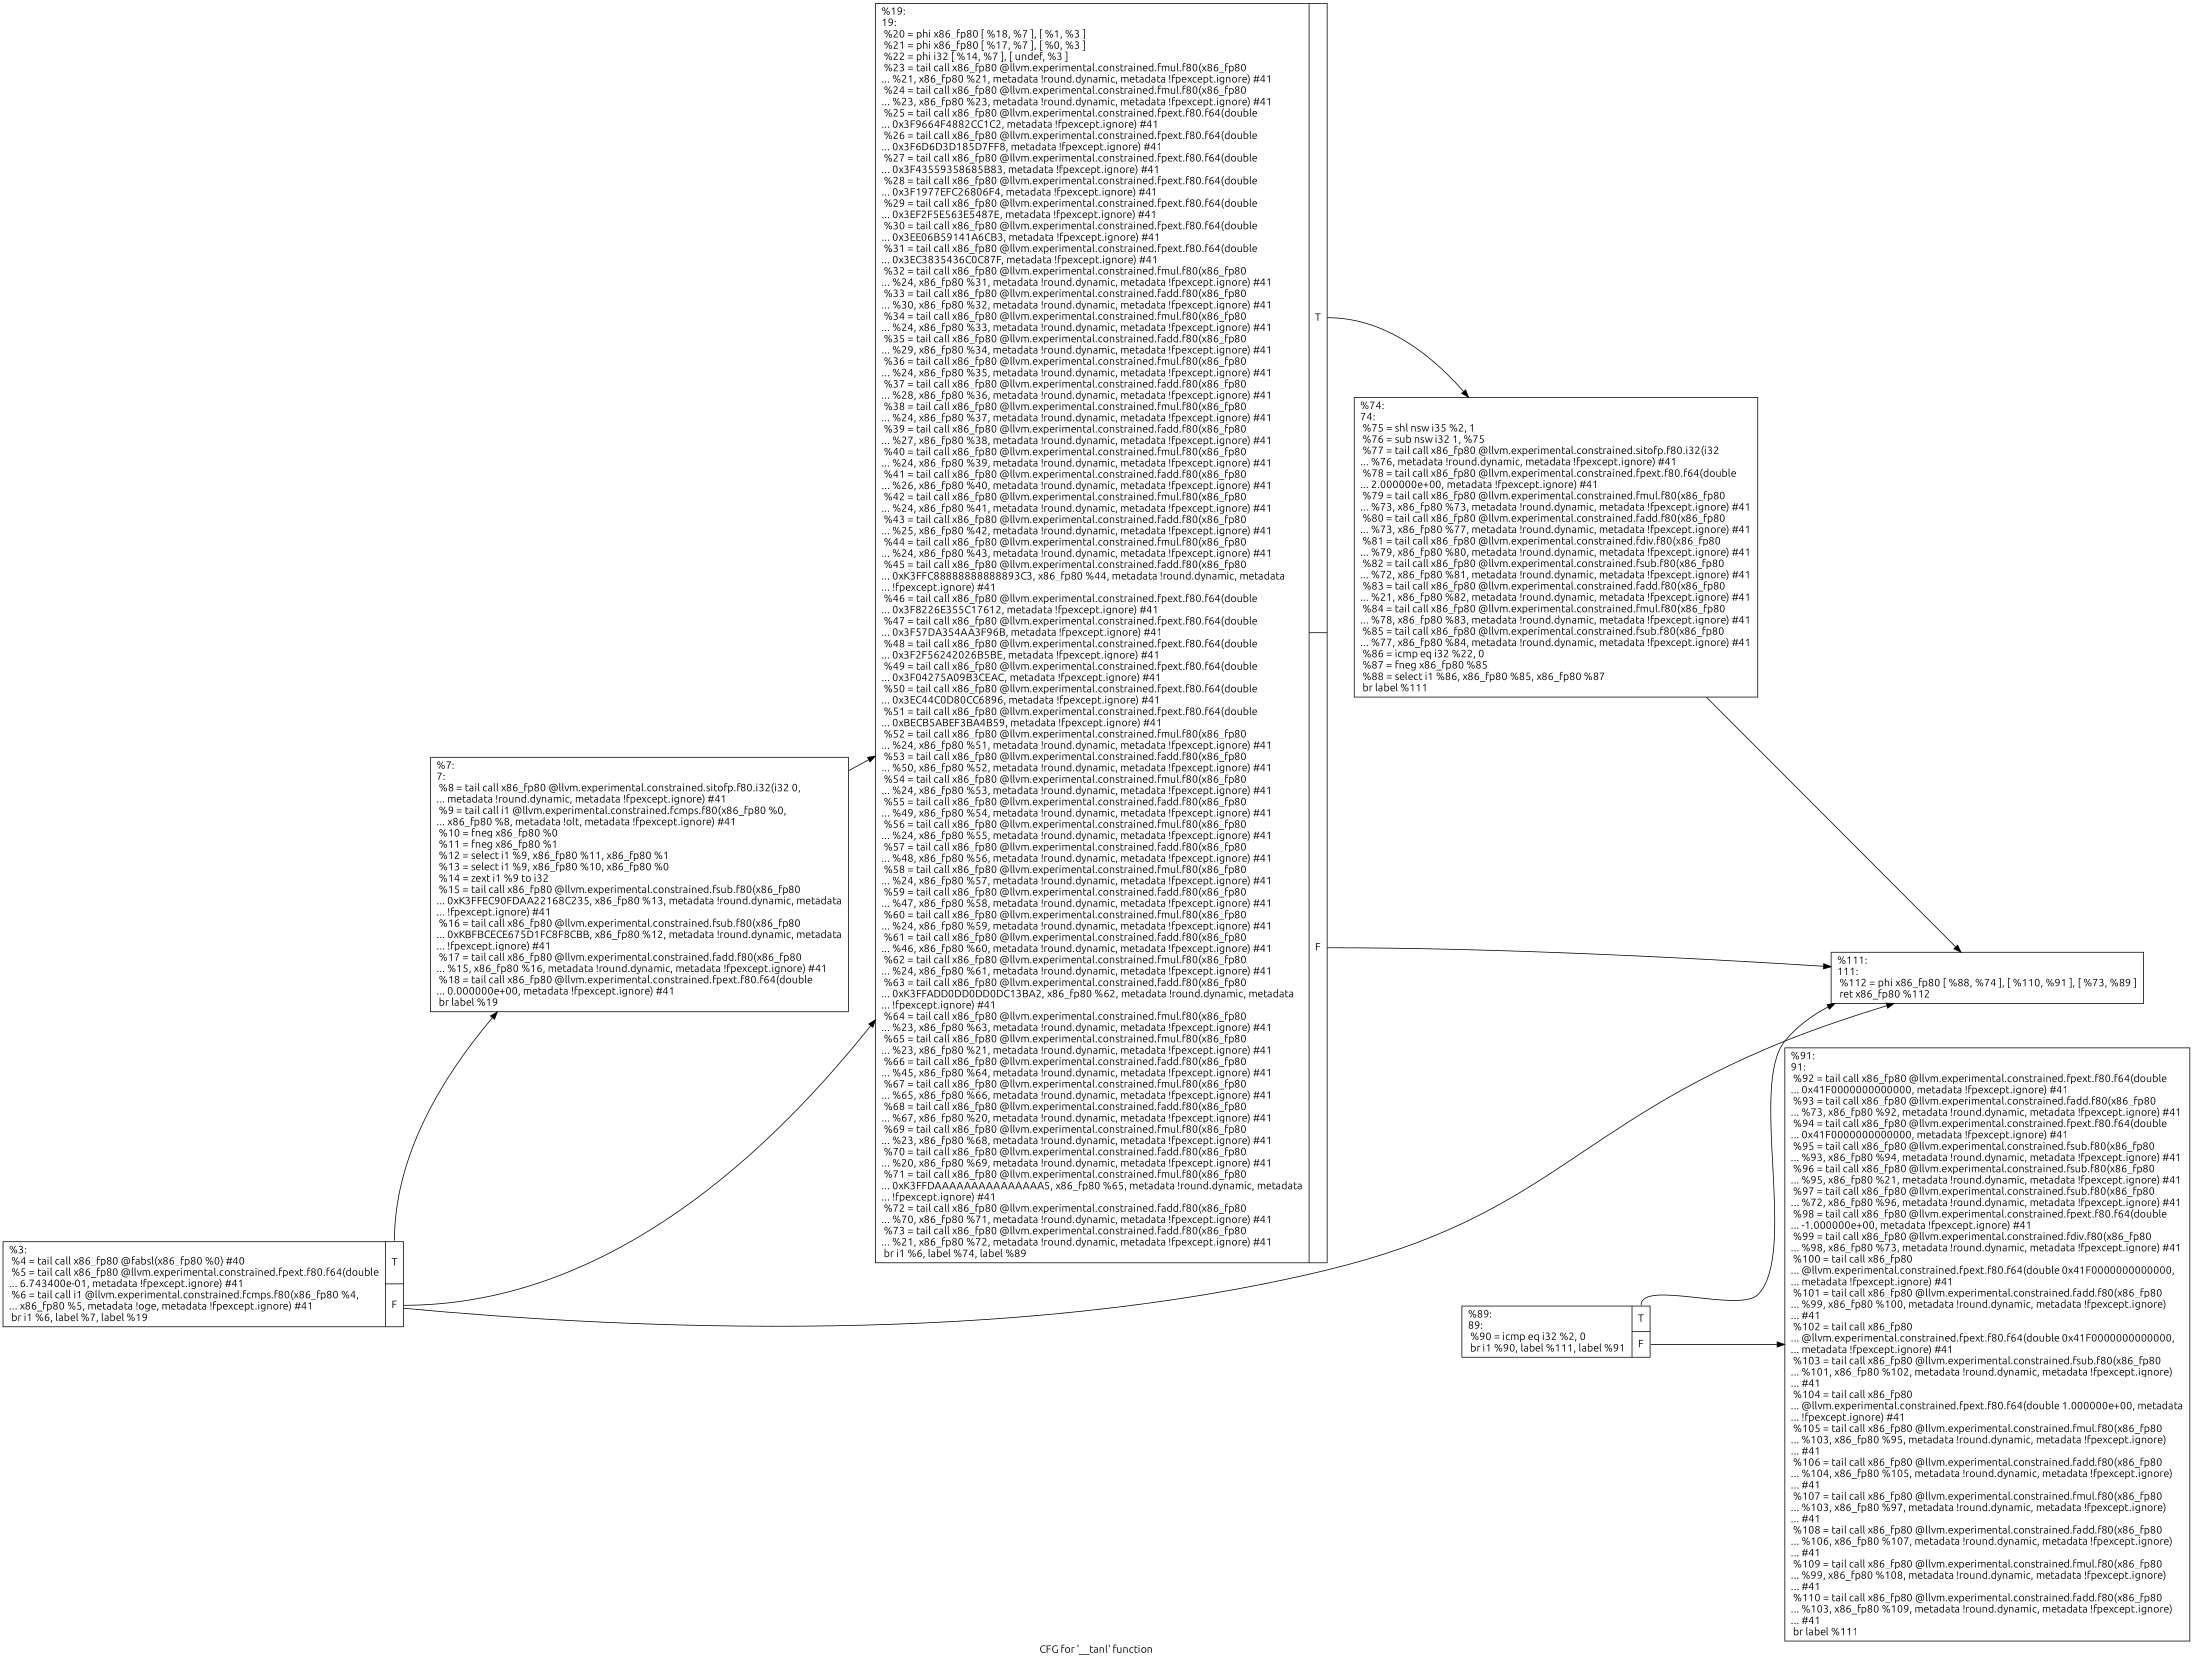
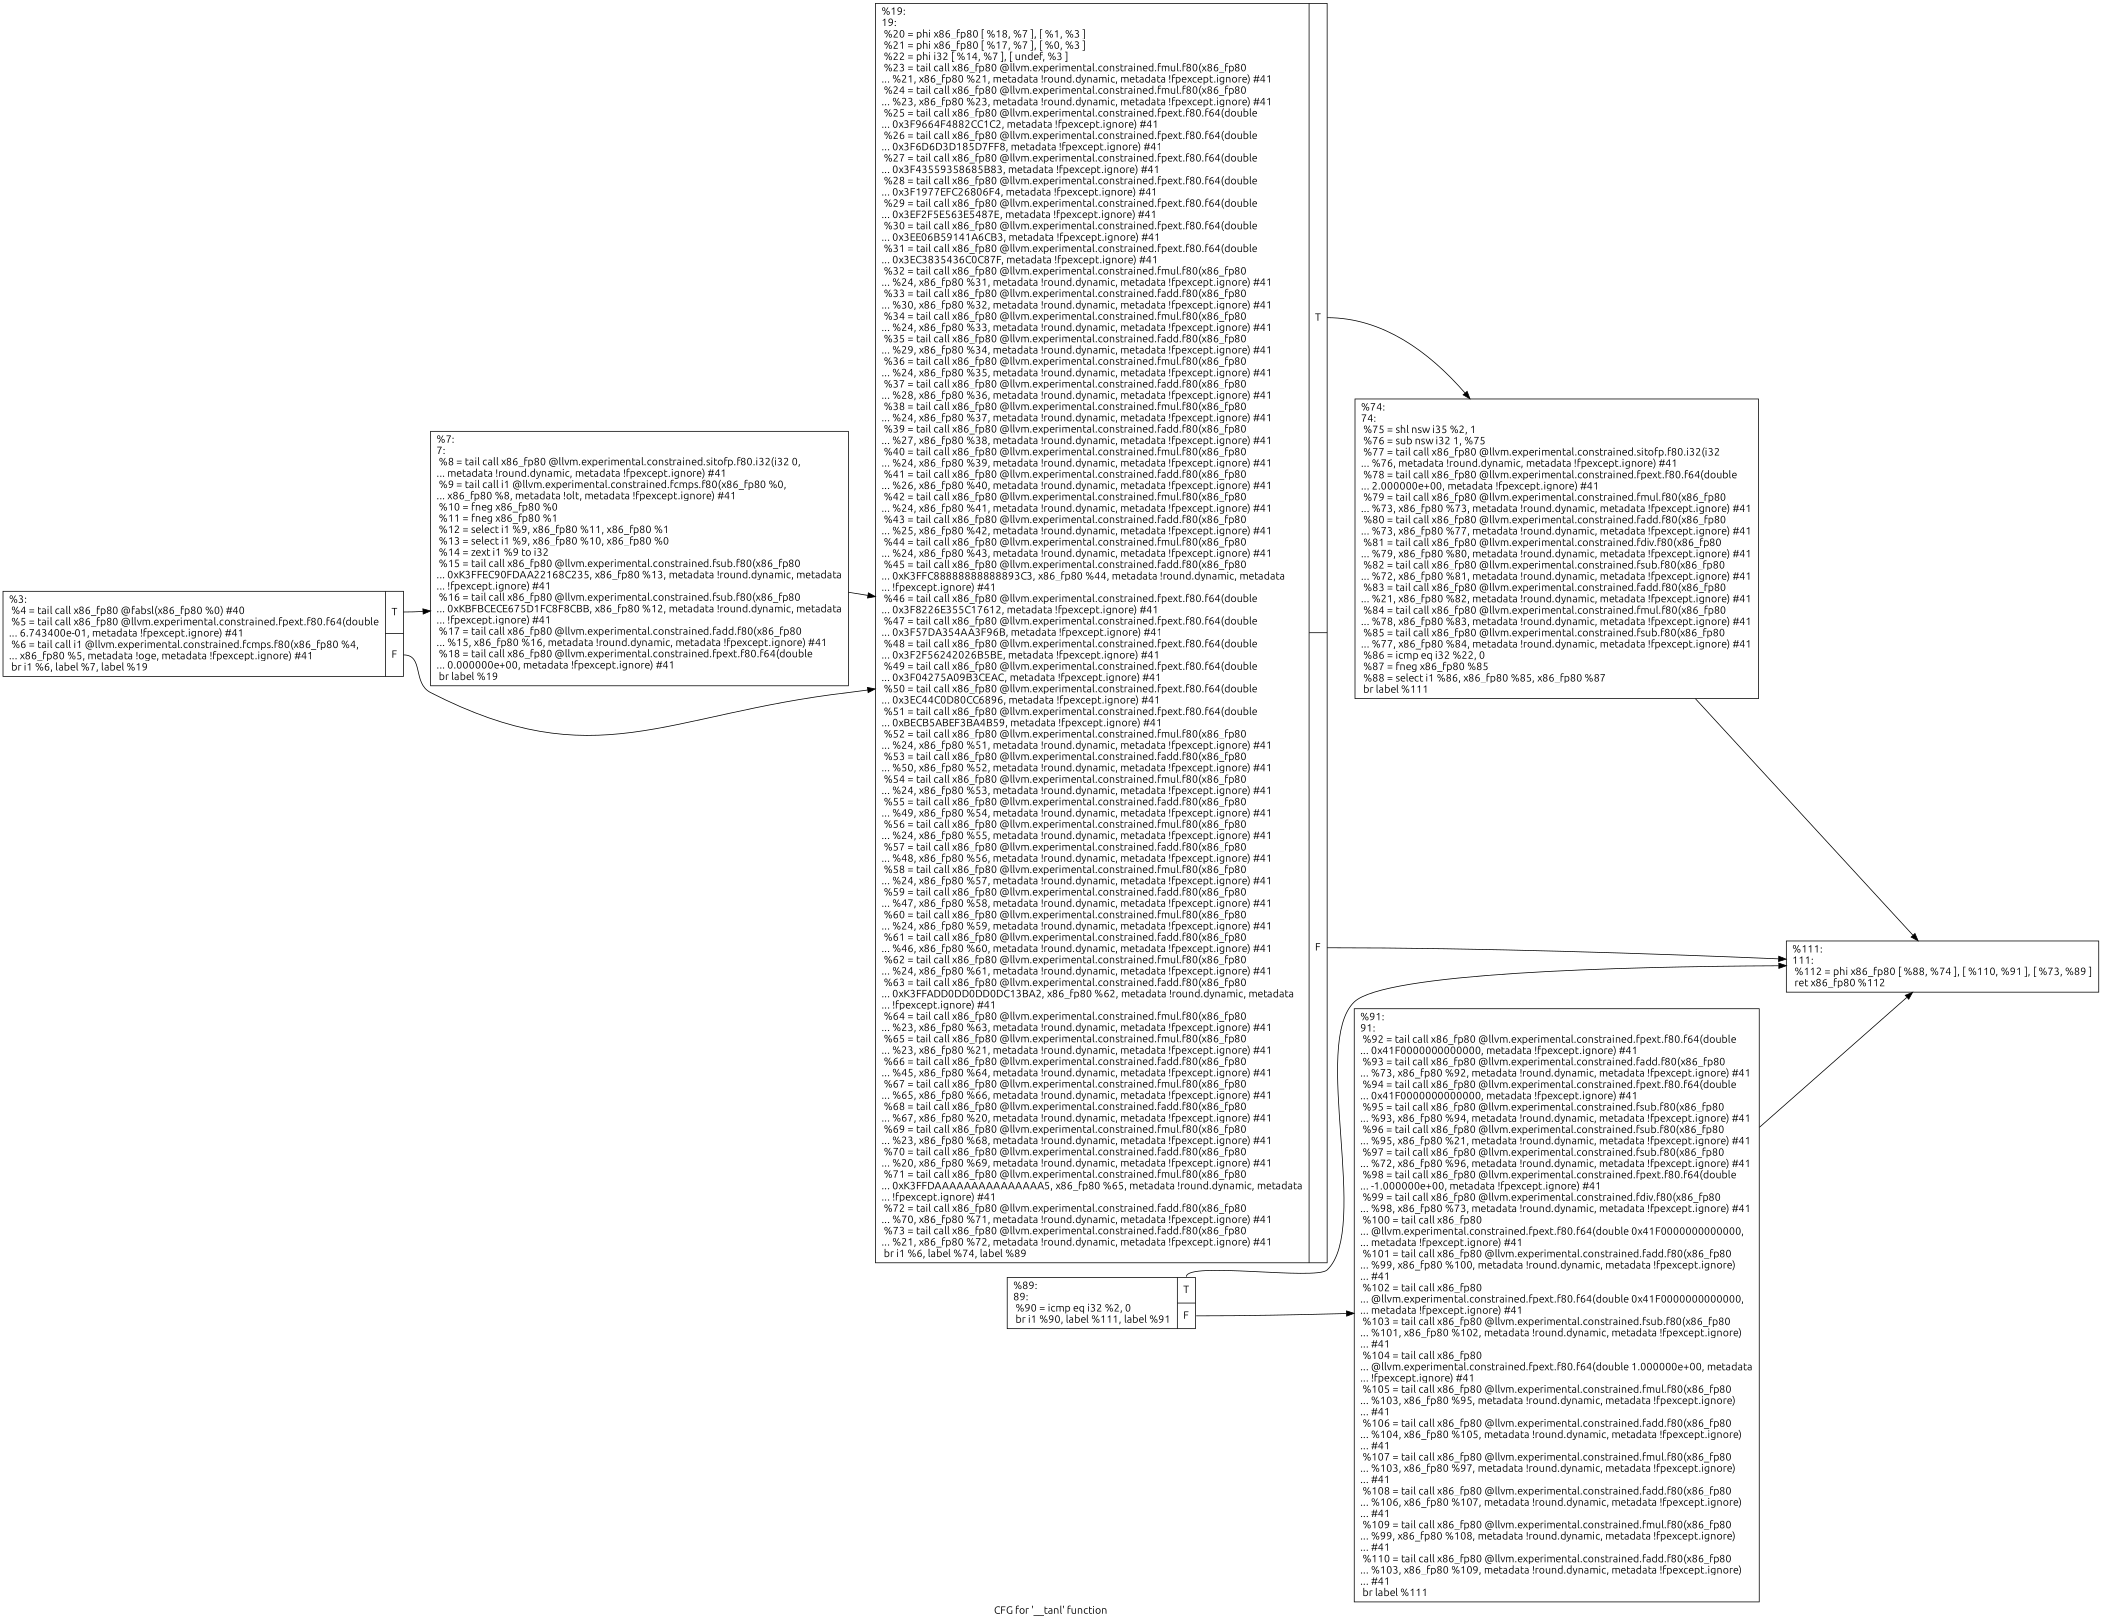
edge "%3:" -> "%111:": now "%91:" -> "%111:"
